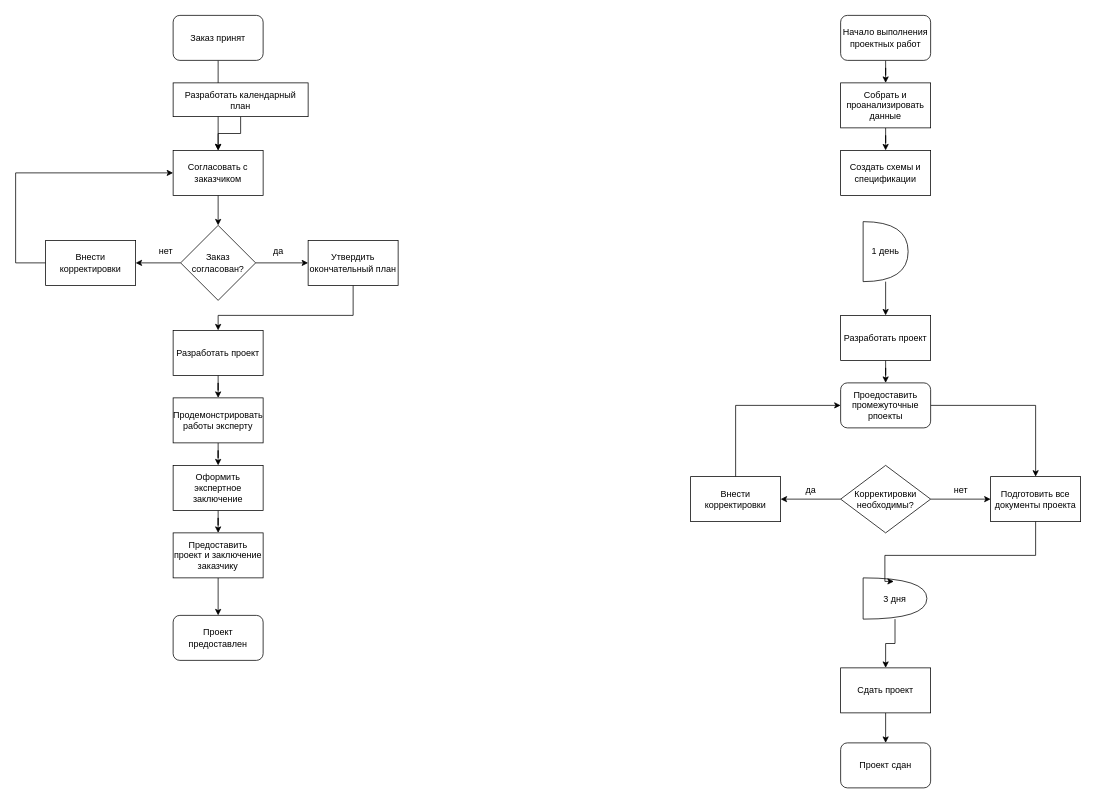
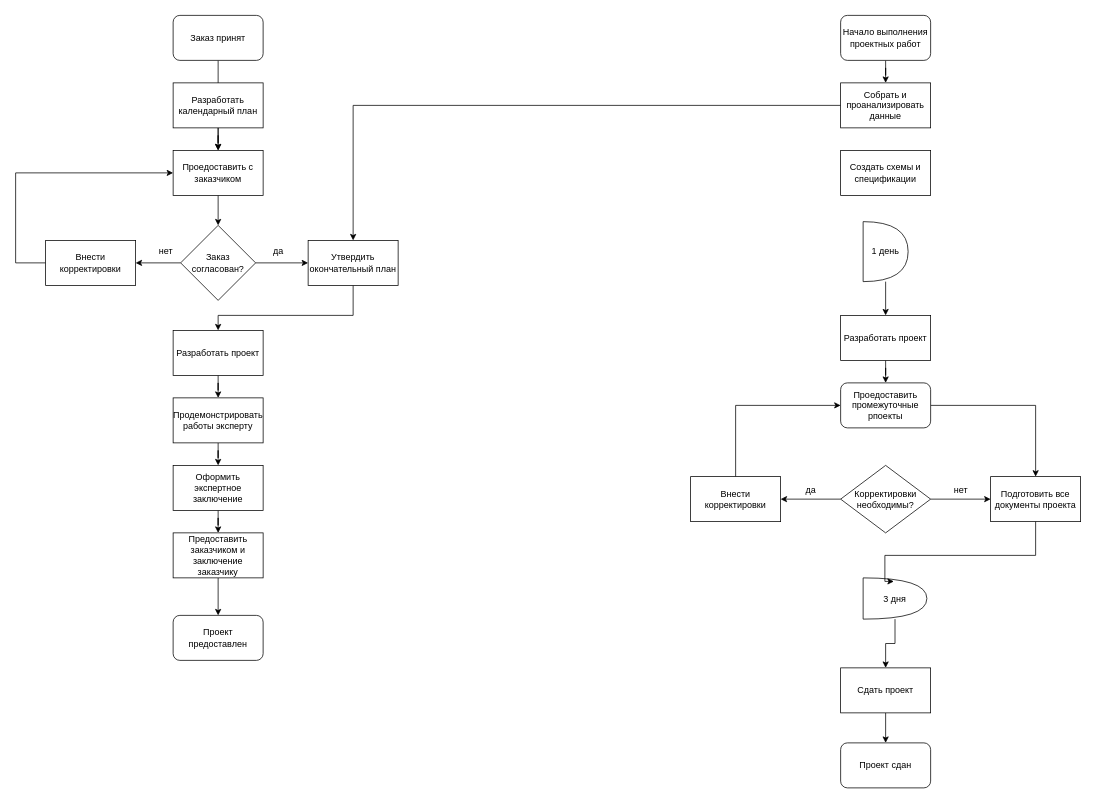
node "Разработать календарный план": size 135x34 -> 90x45
edge "Собрать и проанализировать данные" -> "Создать схемы и спецификации": now "Собрать и проанализировать данные" -> "Утвердить окончательный план"
node "Согласовать с заказчиком": label "Согласовать с заказчиком" -> "Проедоставить с заказчиком"
node "Предоставить проект и заключение заказчику": label "Предоставить проект и заключение заказчику" -> "Предоставить заказчиком и заключение заказчику"
